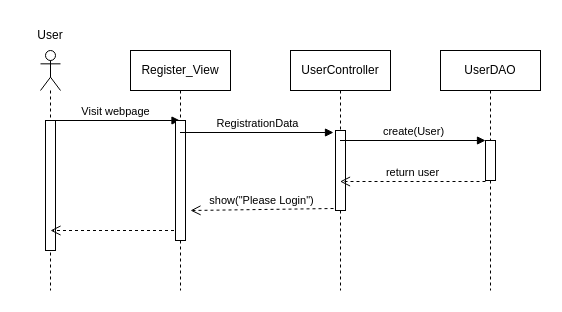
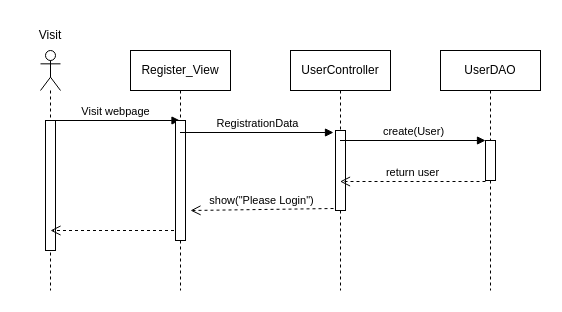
node "User": label "User" -> "Visit"
